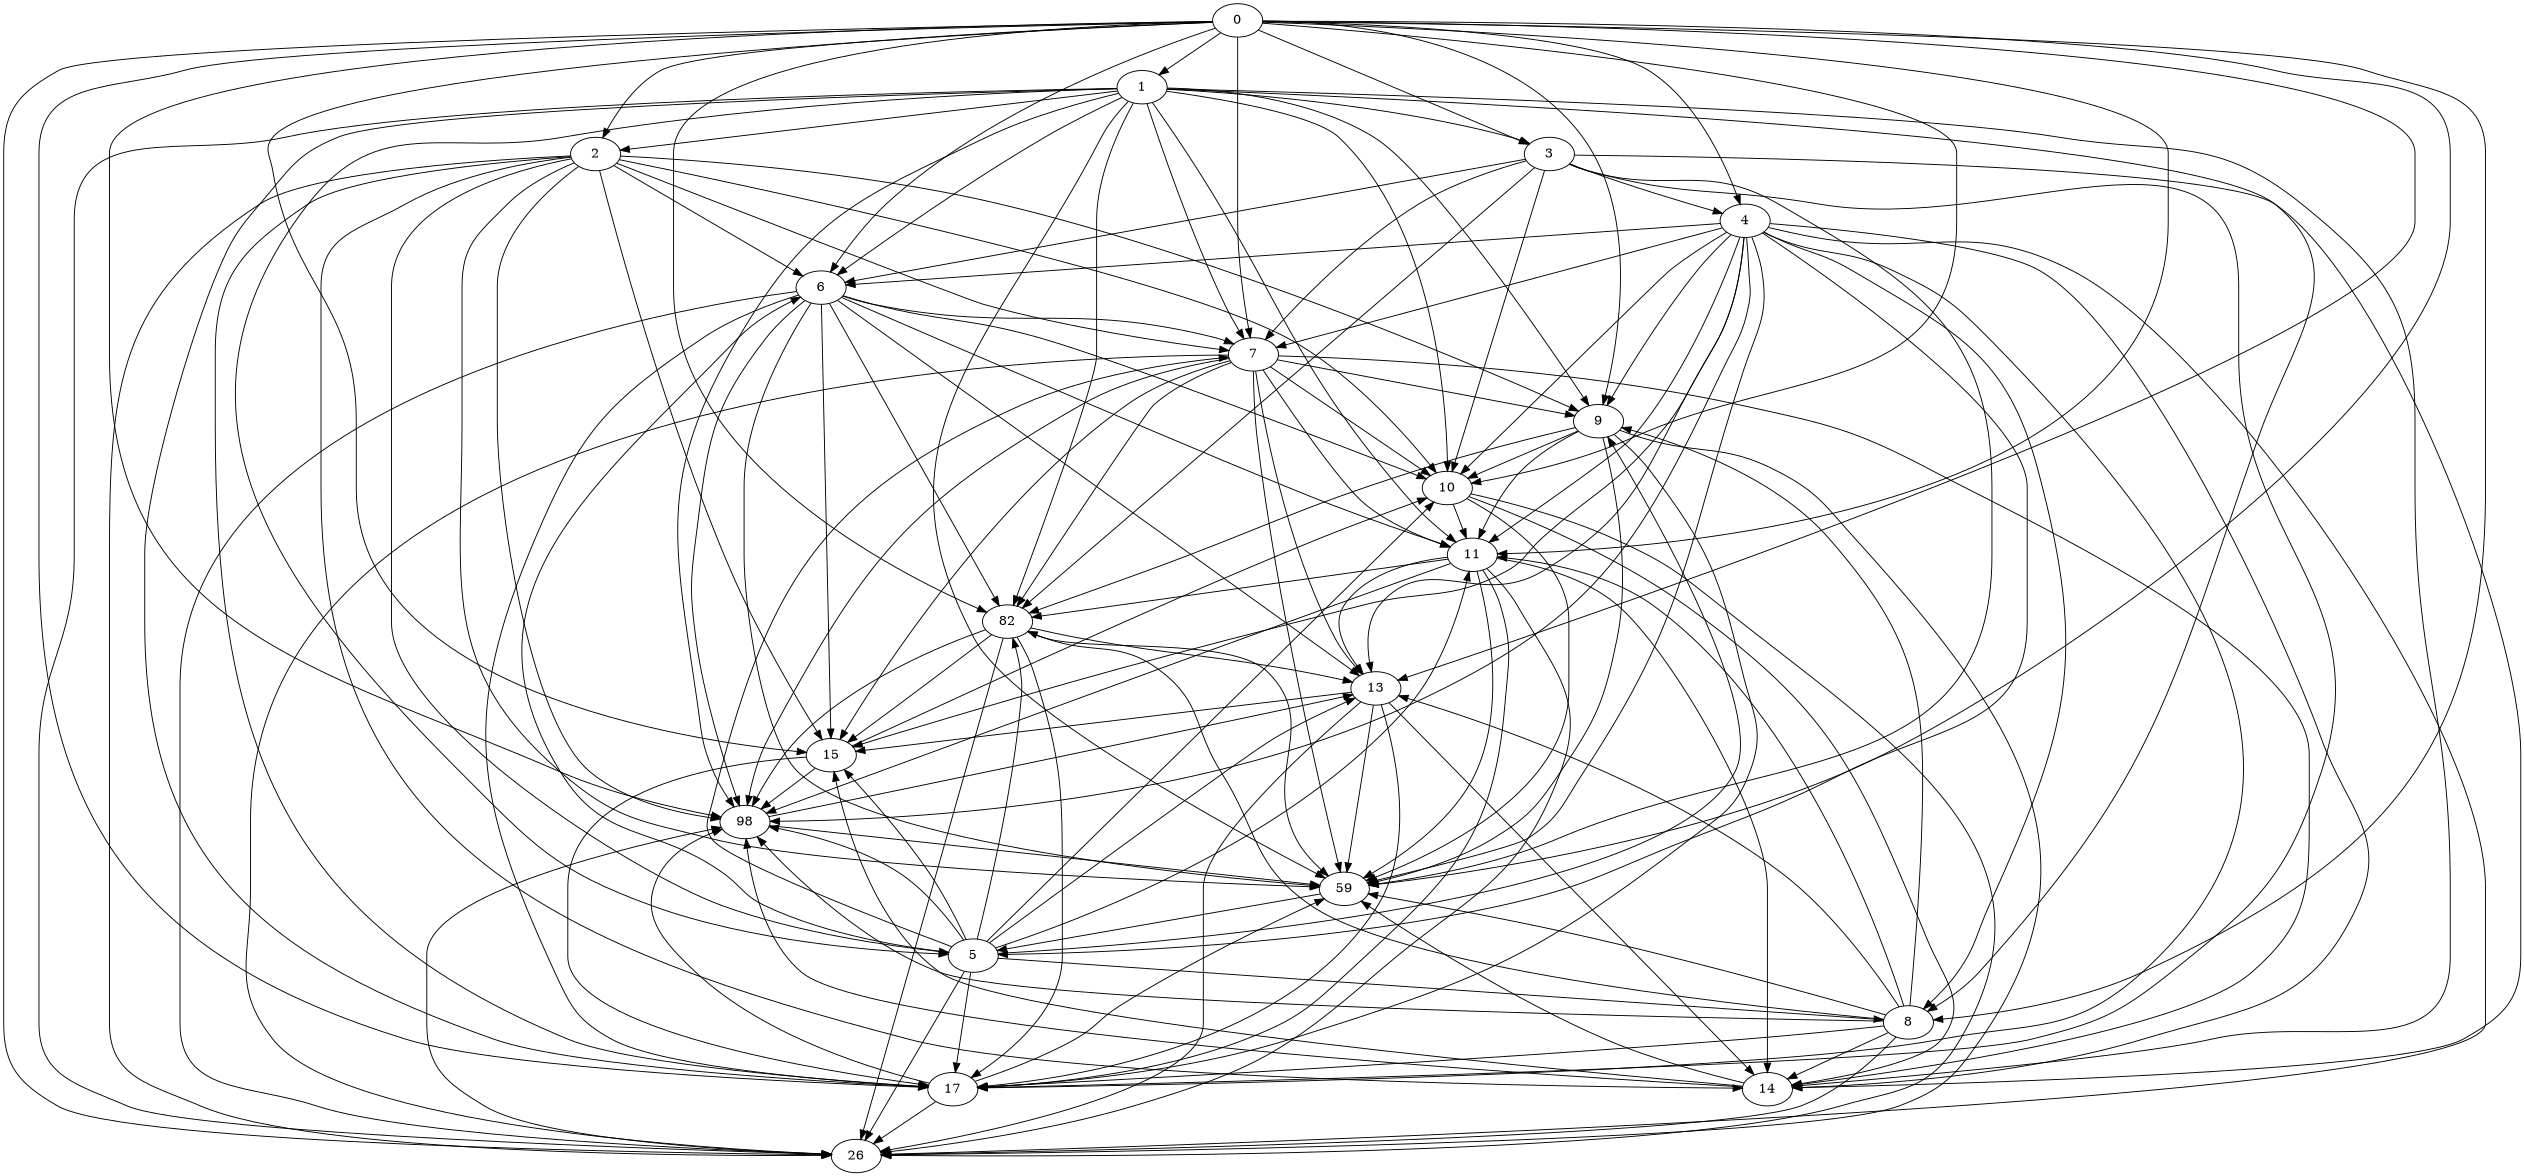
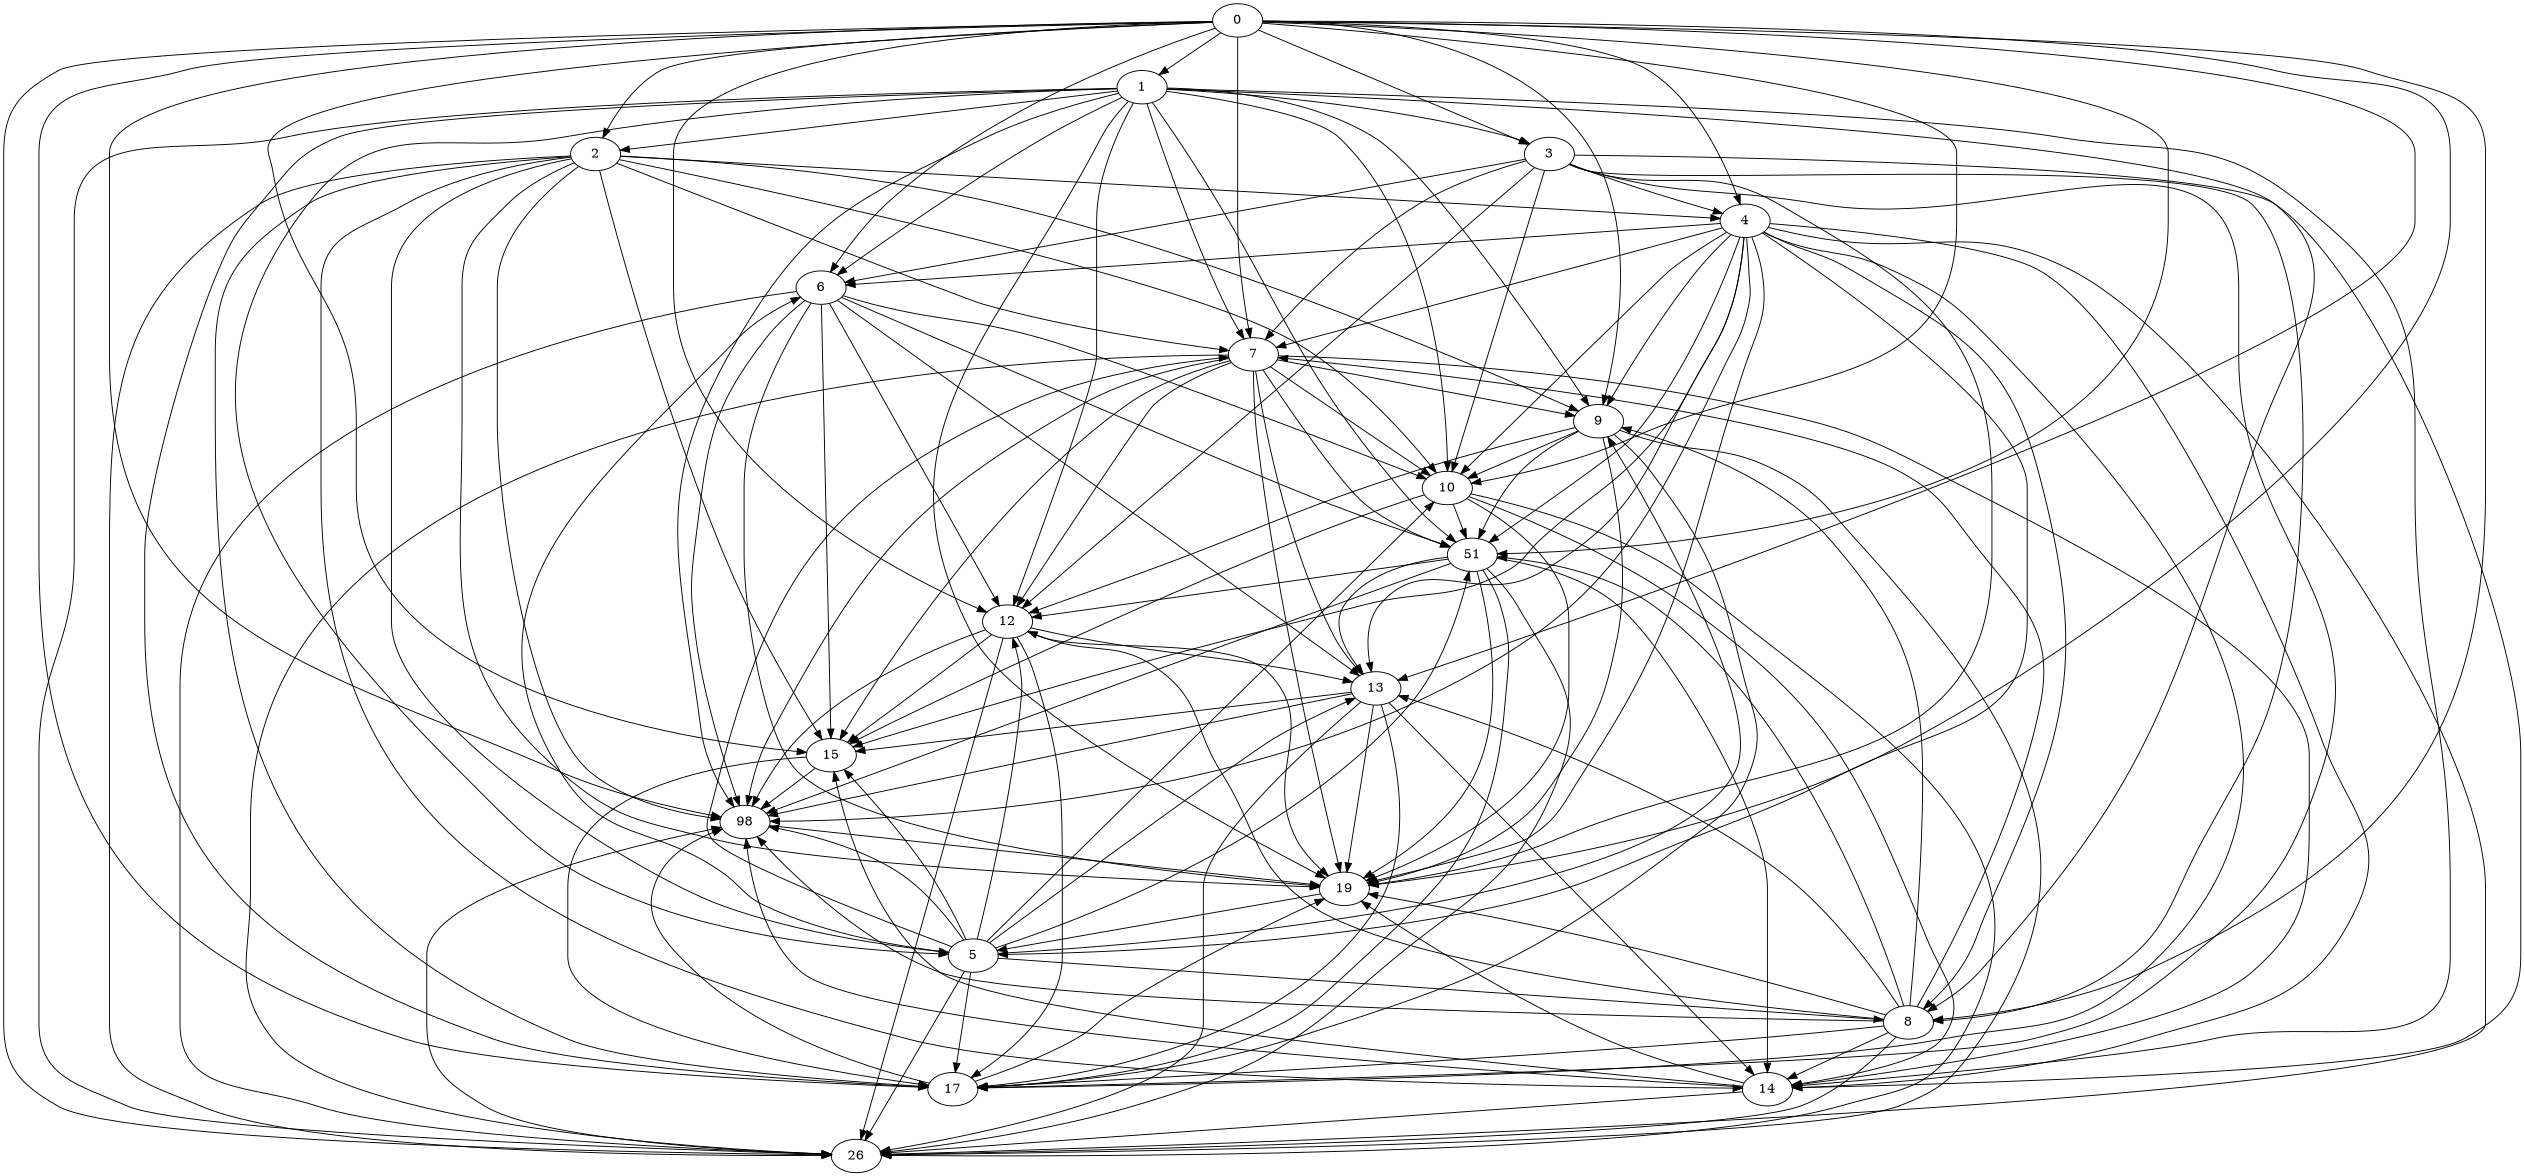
edge "2" -> "6": now "2" -> "4"
edge "3" -> "8": added
edge "6" -> "7": now "8" -> "7"
node "11": label "11" -> "51"
edge "15" -> "10": reversed
node "82": label "82" -> "12"
edge "98" -> "13": reversed
edge "6" -> "17": removed
node "59": label "59" -> "19"
edge "17" -> "26": now "14" -> "26"
